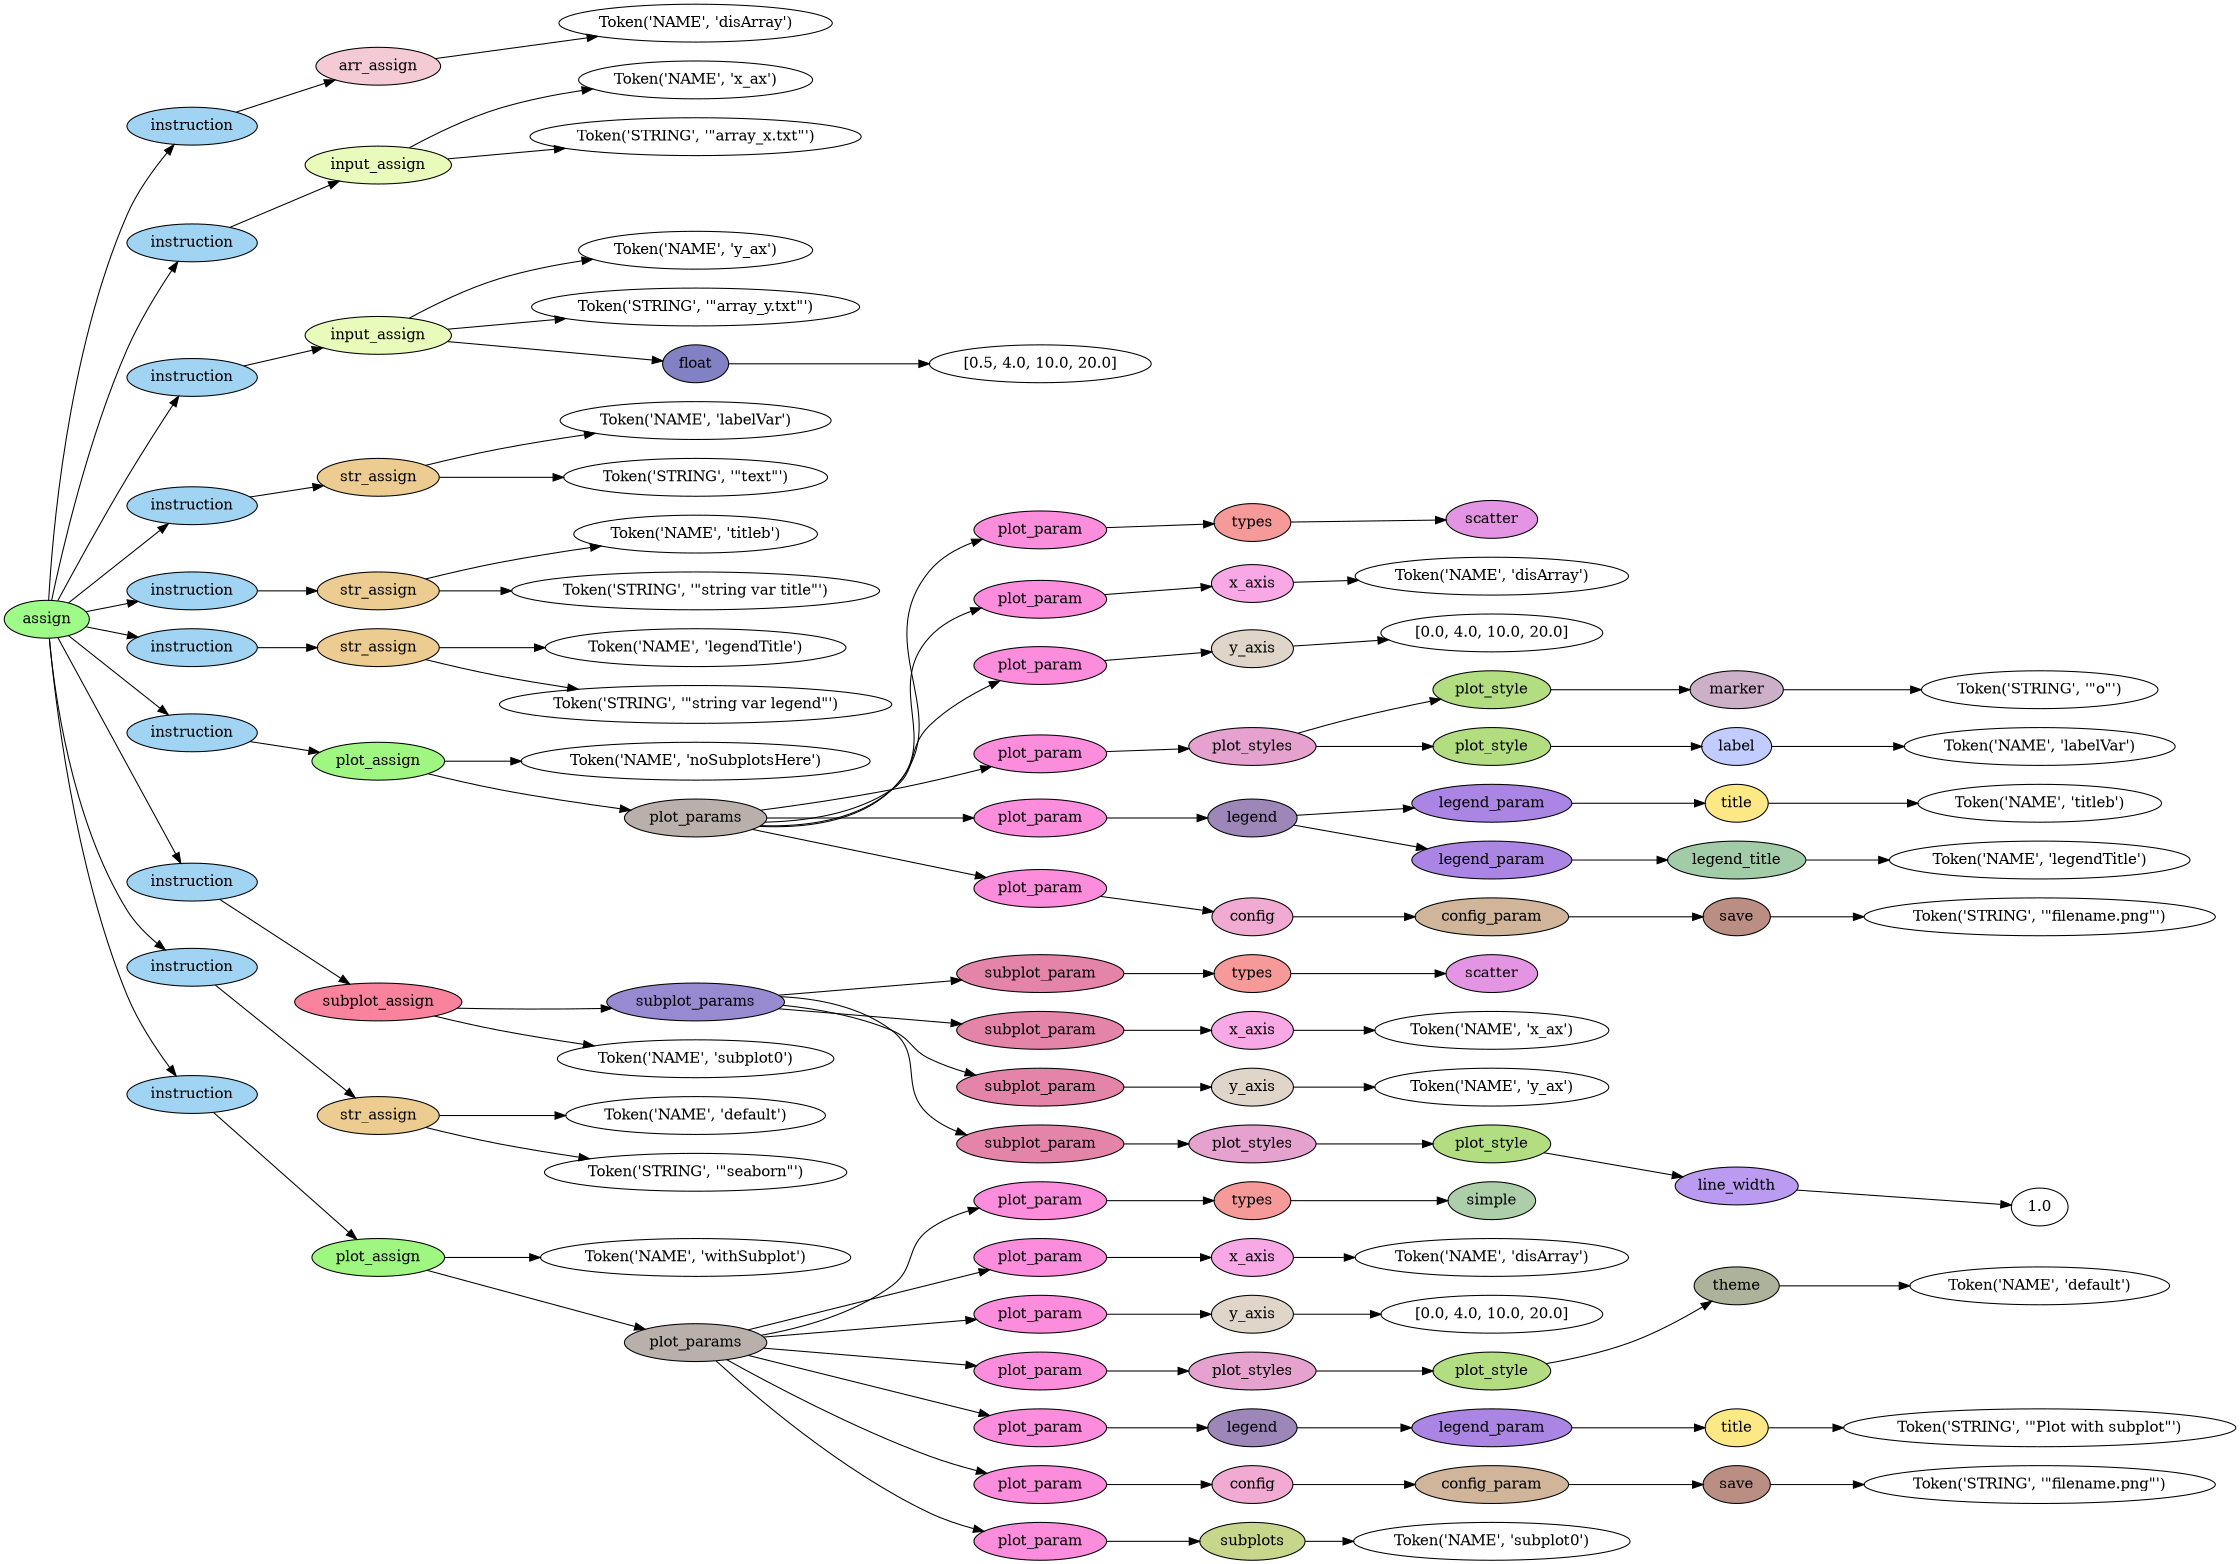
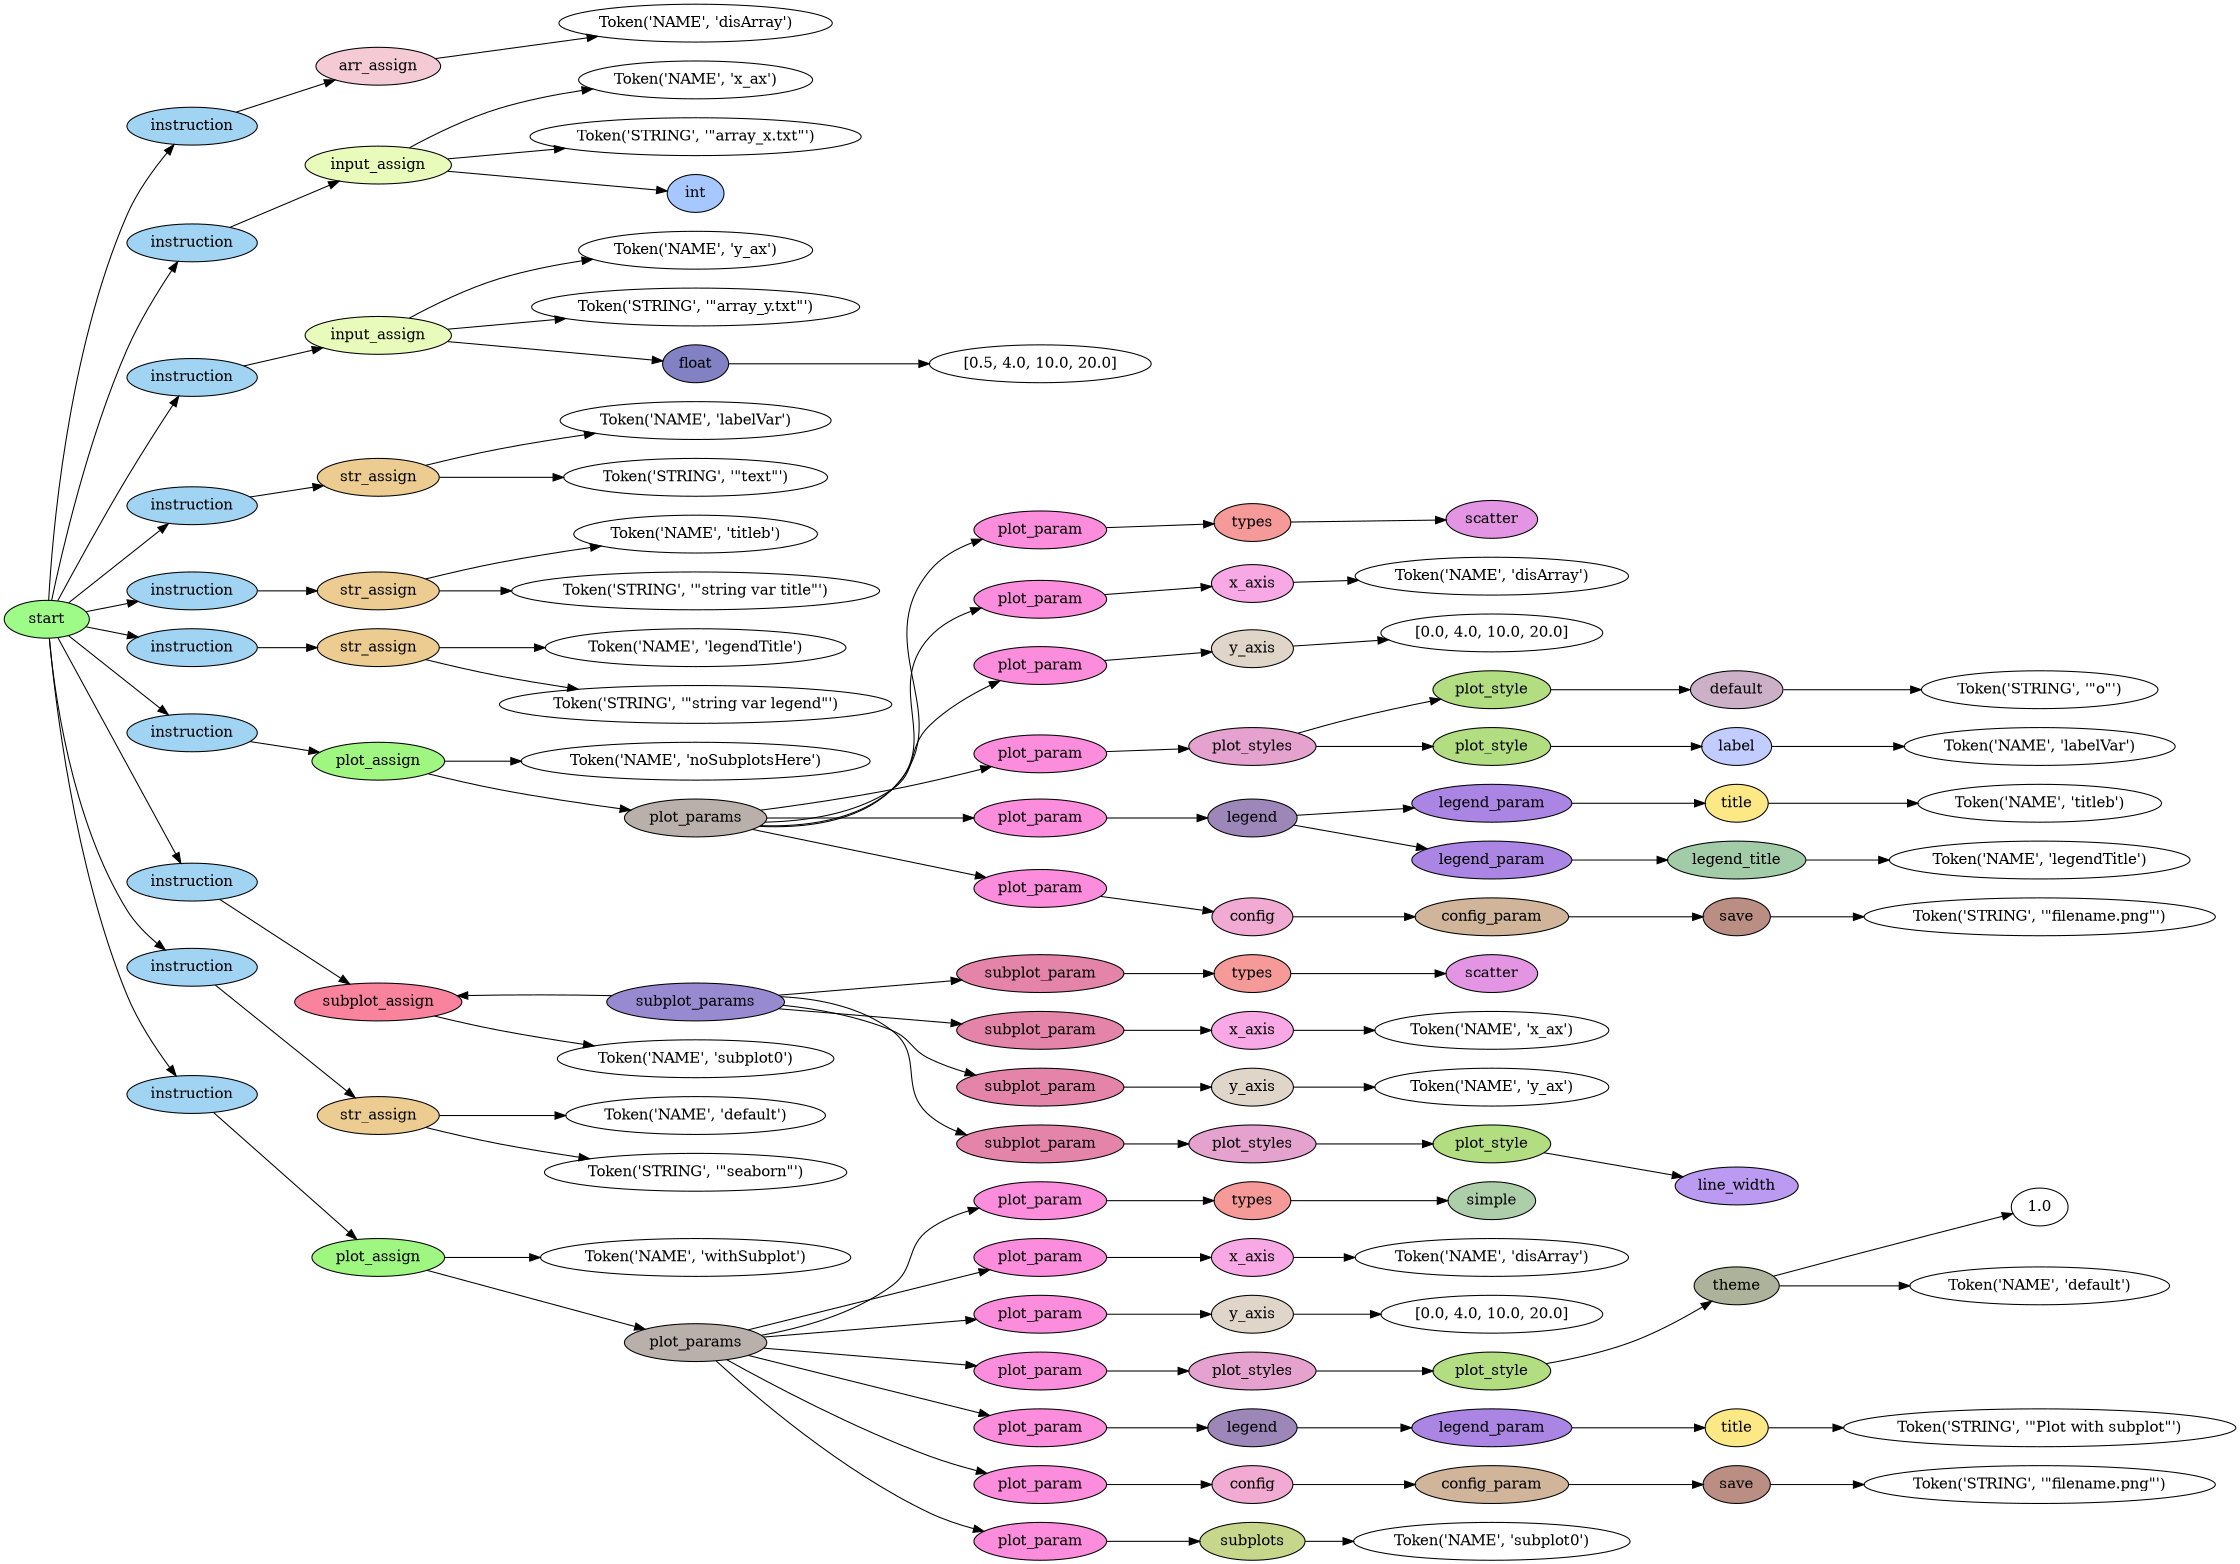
node "int": added
node "assign": label "assign" -> "start"
node "marker": label "marker" -> "default"
edge "subplot_assign" -> "subplot_params": reversed
edge "line_width" -> "1.0": now "theme" -> "1.0"
